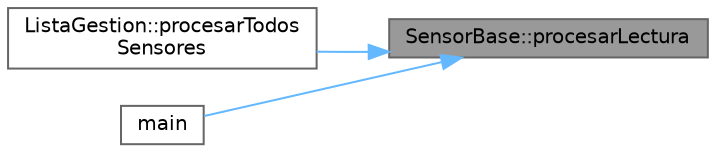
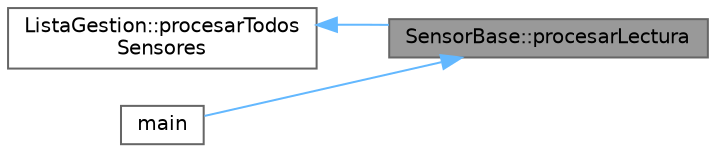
edge "ListaGestion::procesarTodos Sensores" -> "SensorBase::procesarLectura": reversed
